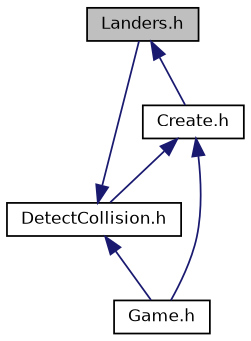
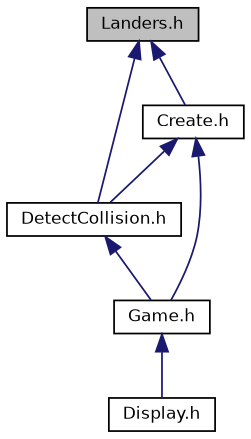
edge "Landers.h" -> "DetectCollision.h": reversed
node "Display.h": added
